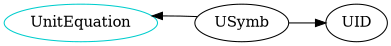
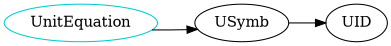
edge "USymb" -> "UnitEquation": reversed
